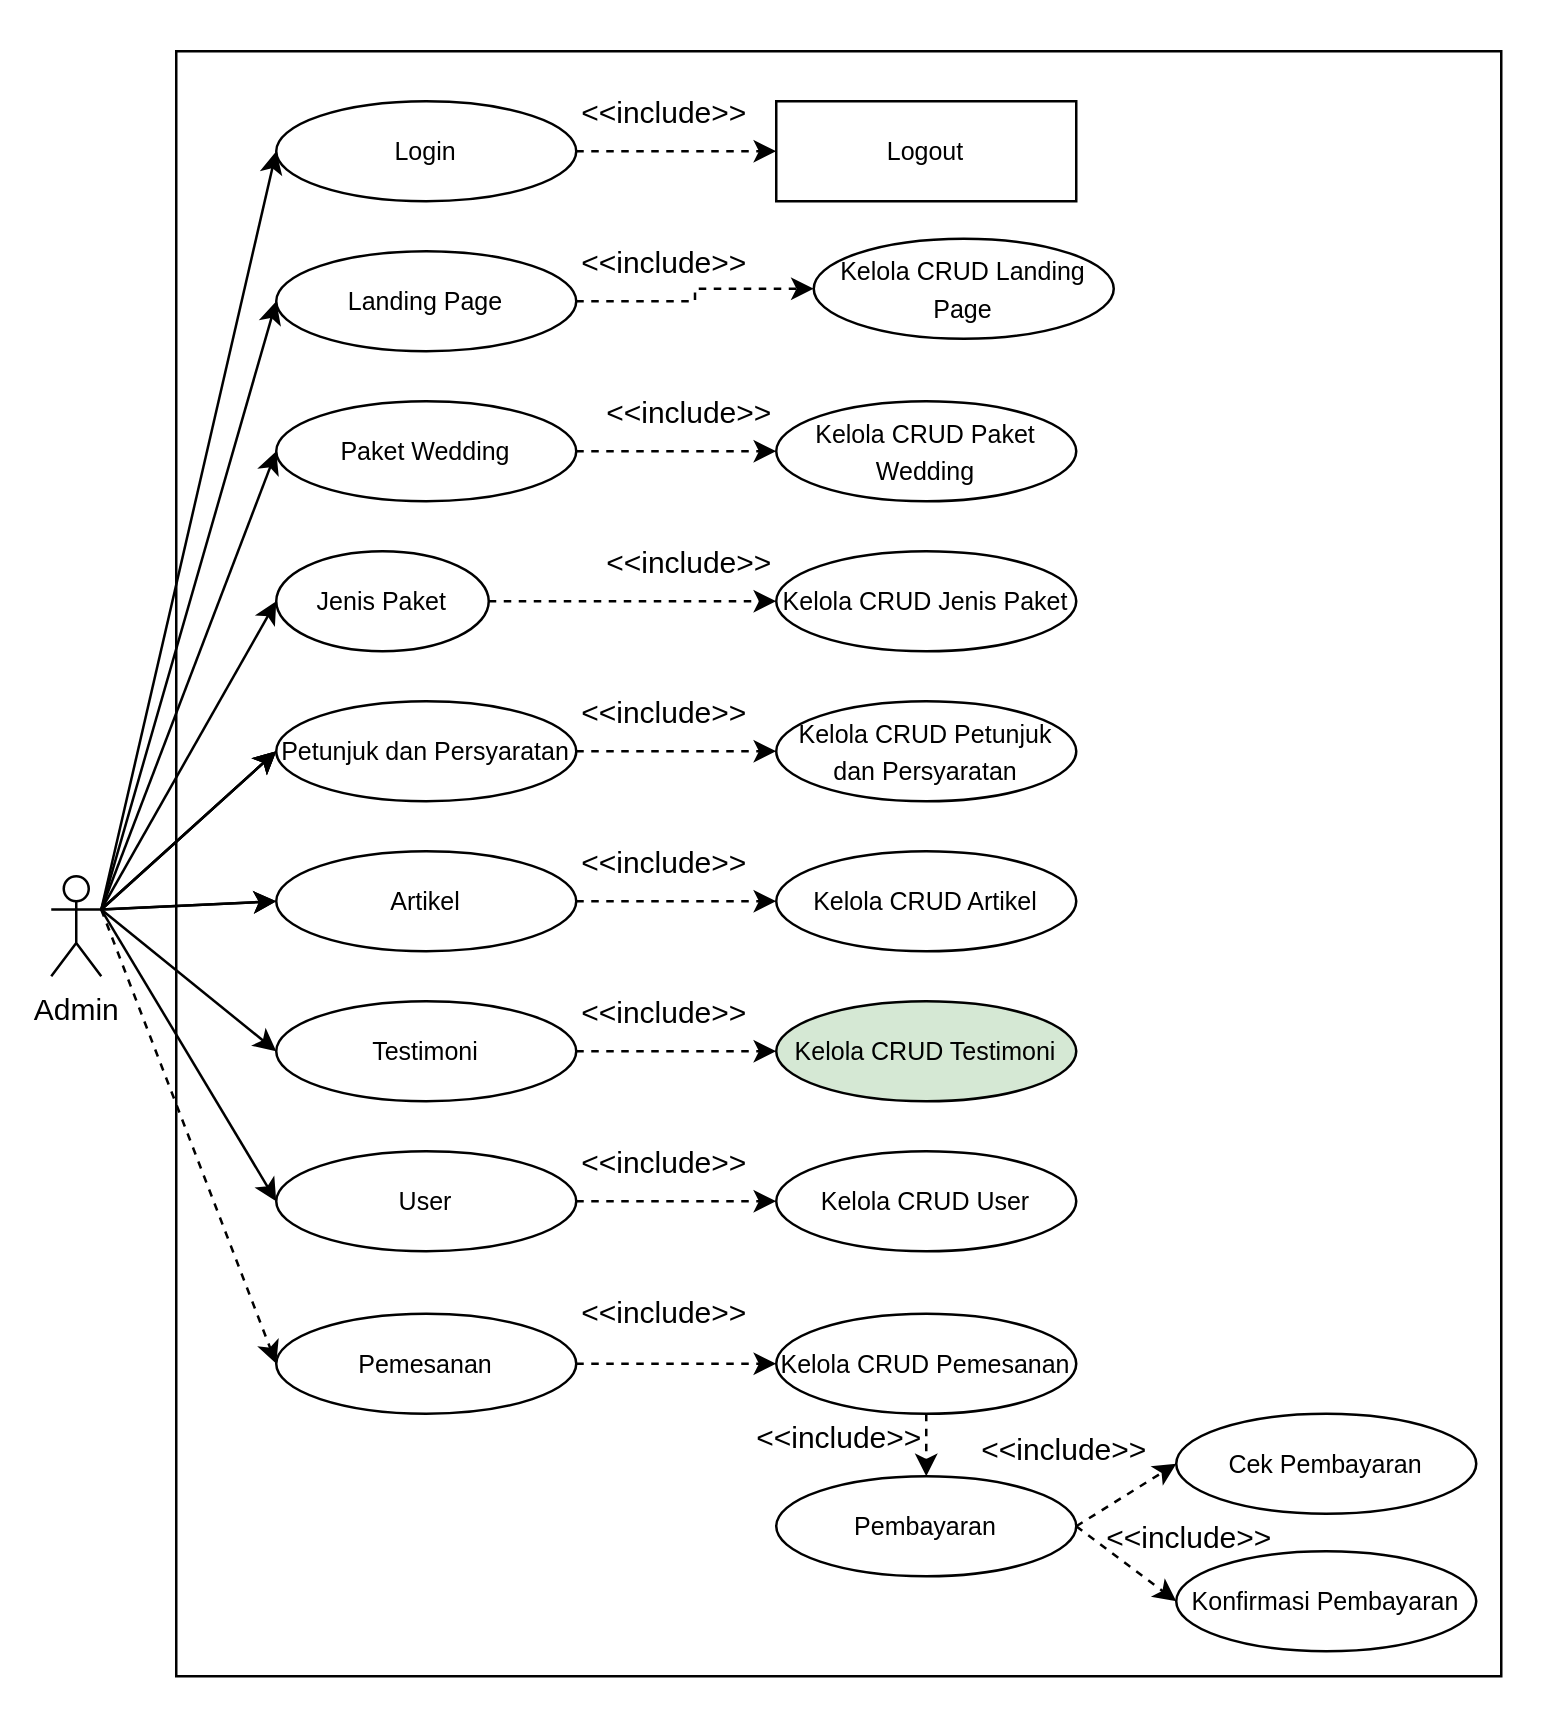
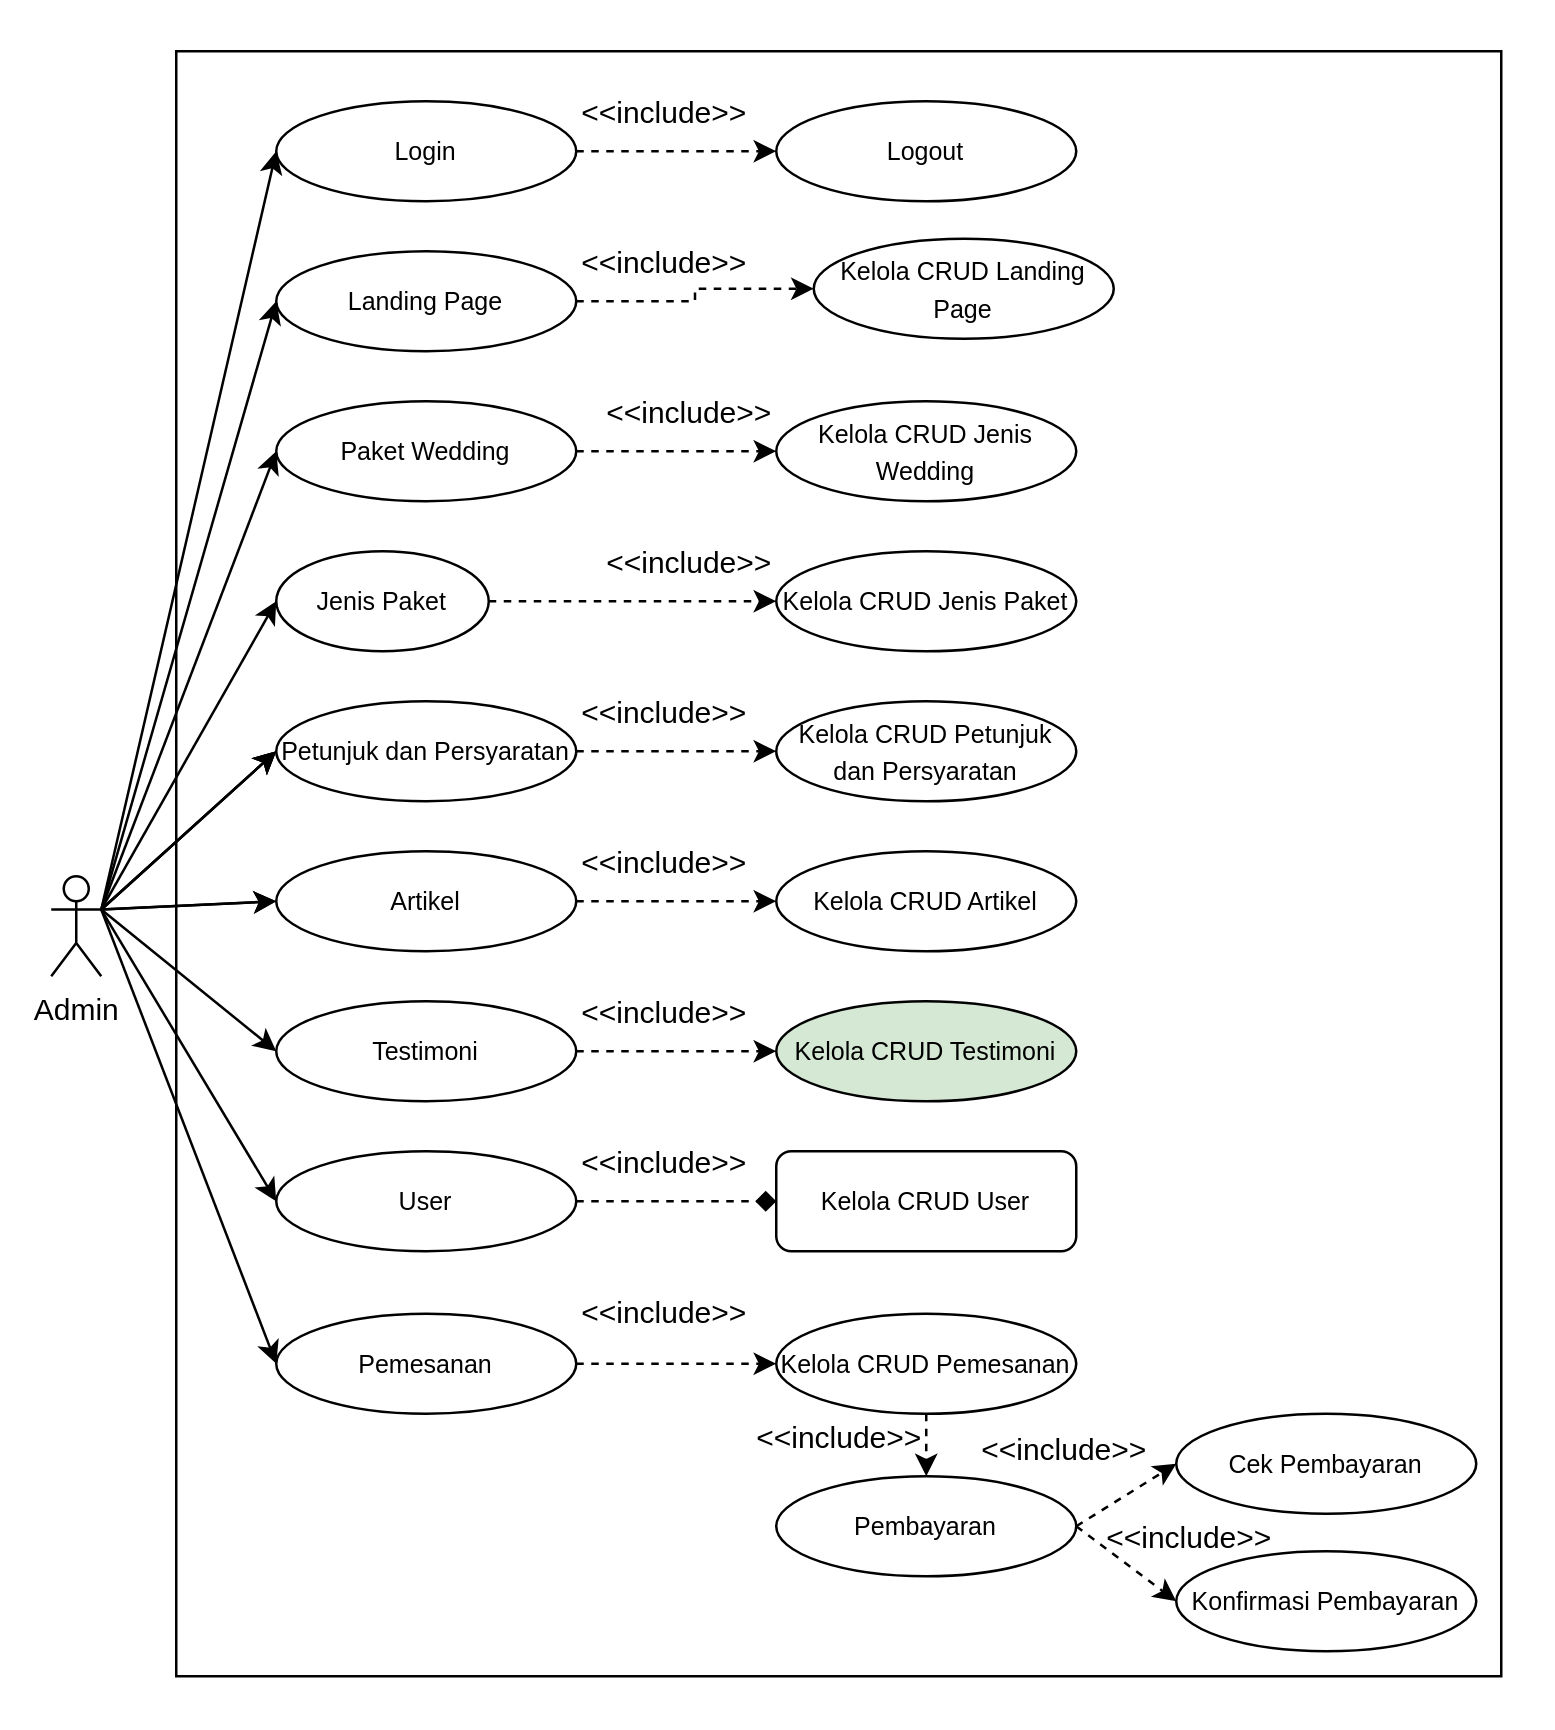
node "Logout": shape rectangle -> ellipse
node "Kelola CRUD Paket Wedding": label "Kelola CRUD Paket Wedding" -> "Kelola CRUD Jenis Wedding"
edge "Admin" -> "Pemesanan": style dashed -> solid
edge "User" -> "Kelola CRUD User": arrowhead classic -> diamond
node "Kelola CRUD User": shape ellipse -> rounded rectangle
